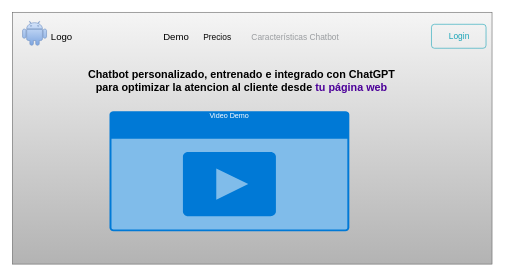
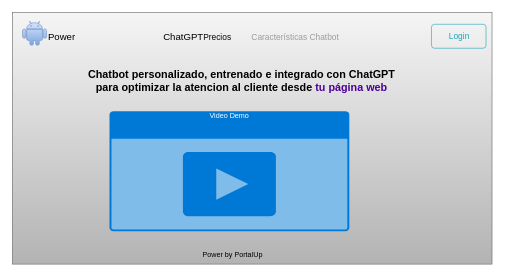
node "Logo": label "Logo" -> "Power"
node "Demo": label "Demo" -> "ChatGPT"
node "Power by PortalUp": added
